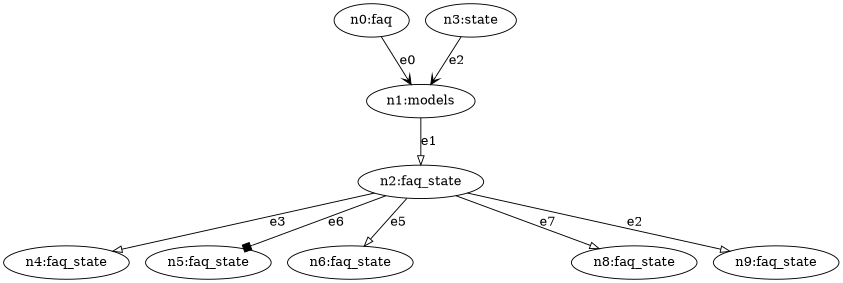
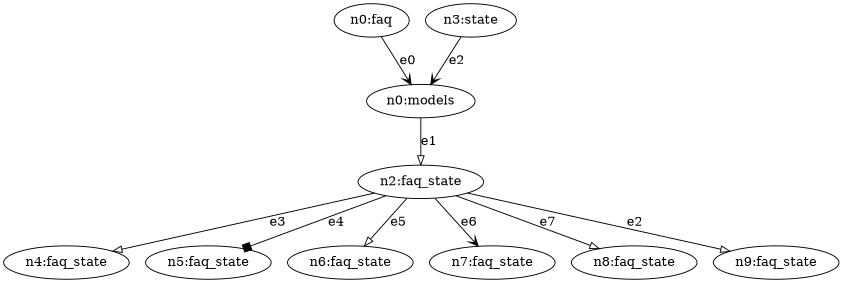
node "n1:models": label "n1:models" -> "n0:models"
edge "n2:faq_state" -> "n5:faq_state": label "e6" -> "e4"
node "n7:faq_state": added
